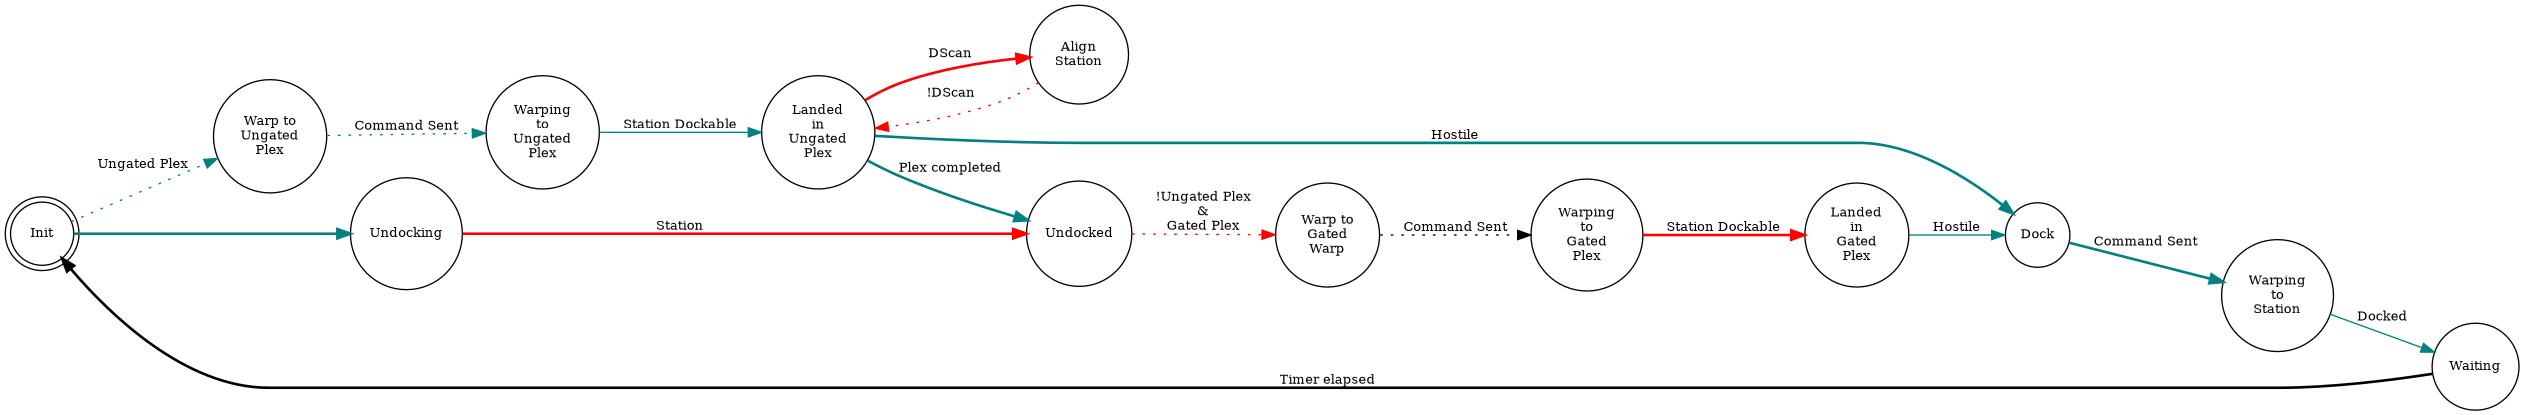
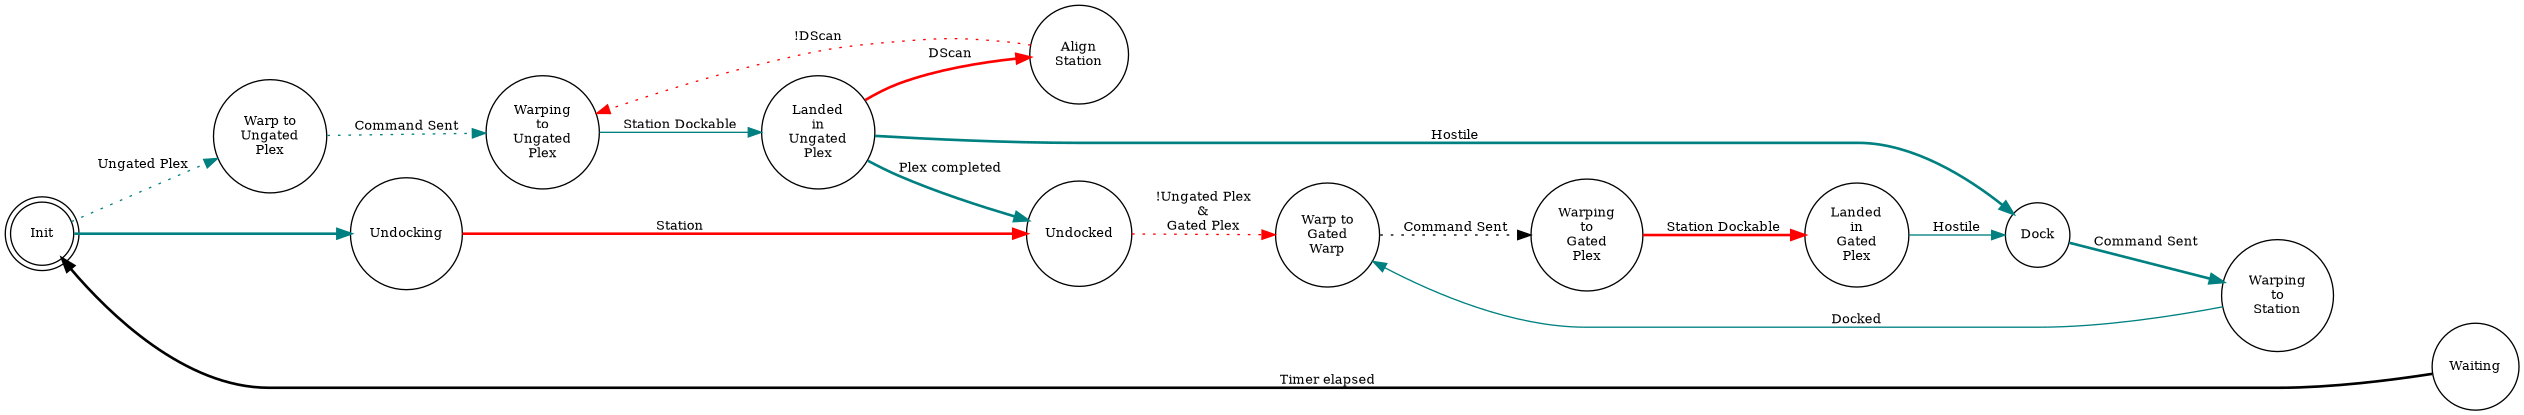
edge "Align Station" -> "Landed in Ungated Plex": now "Align Station" -> "Warping to Ungated Plex"
edge "Warping to Station" -> "Waiting": now "Warping to Station" -> "Warp to Gated Warp"
